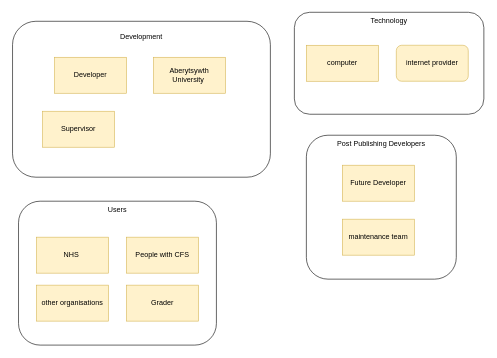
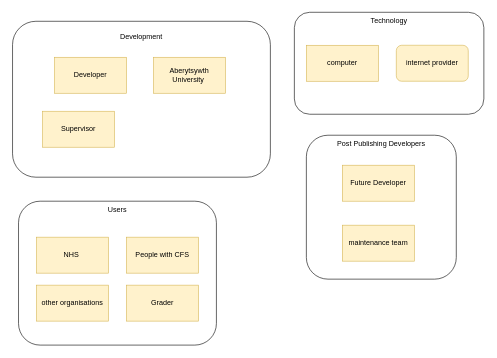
node "maintenance team": moved (378, 237) -> (378, 243)
